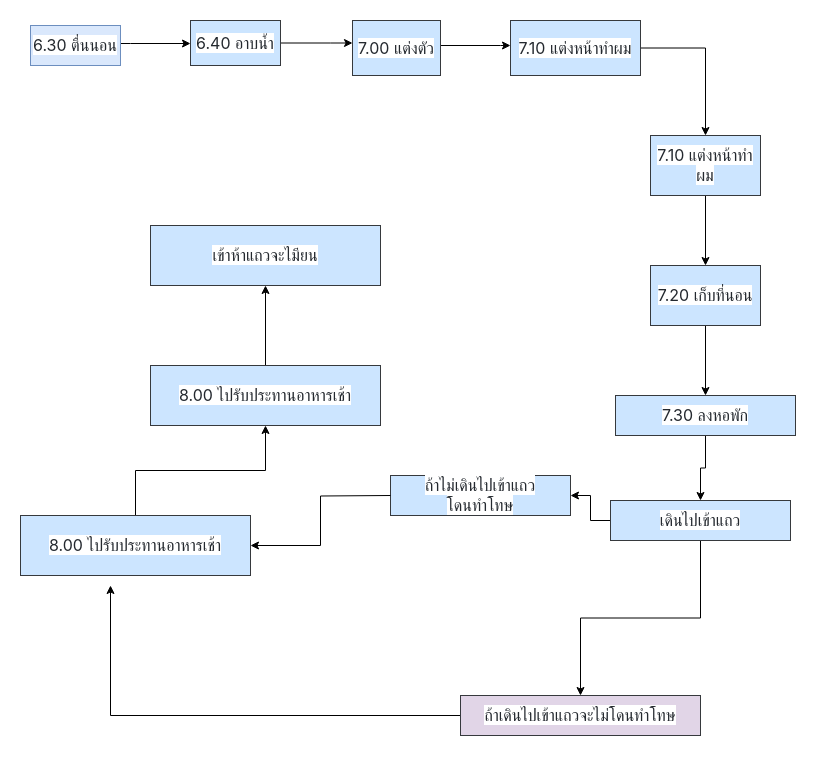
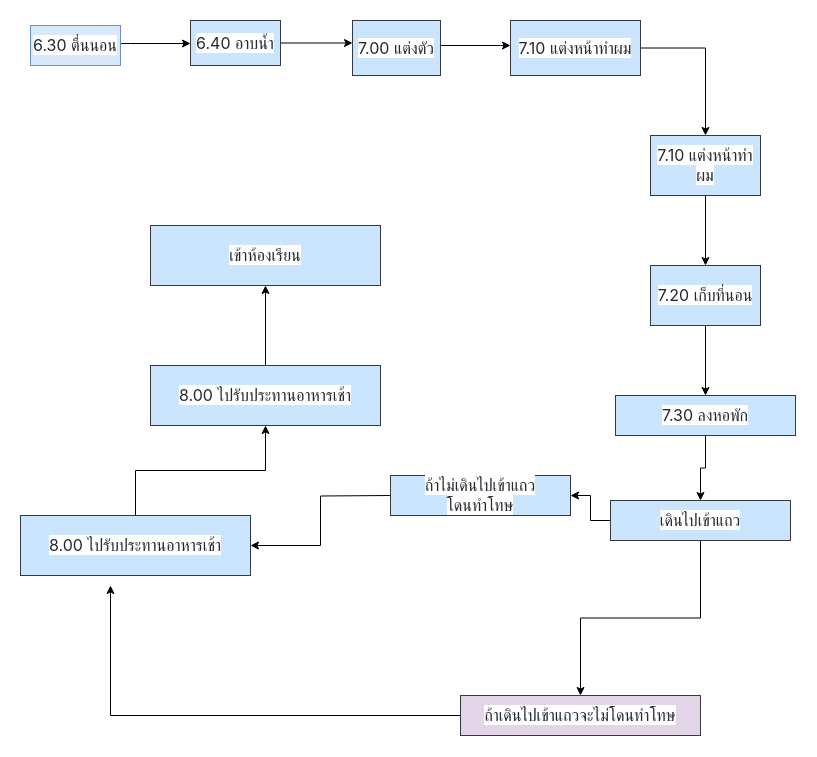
node "เข้าห้าแถวจะไมียน": label "เข้าห้าแถวจะไมียน" -> "เข้าห้องเรียน"
